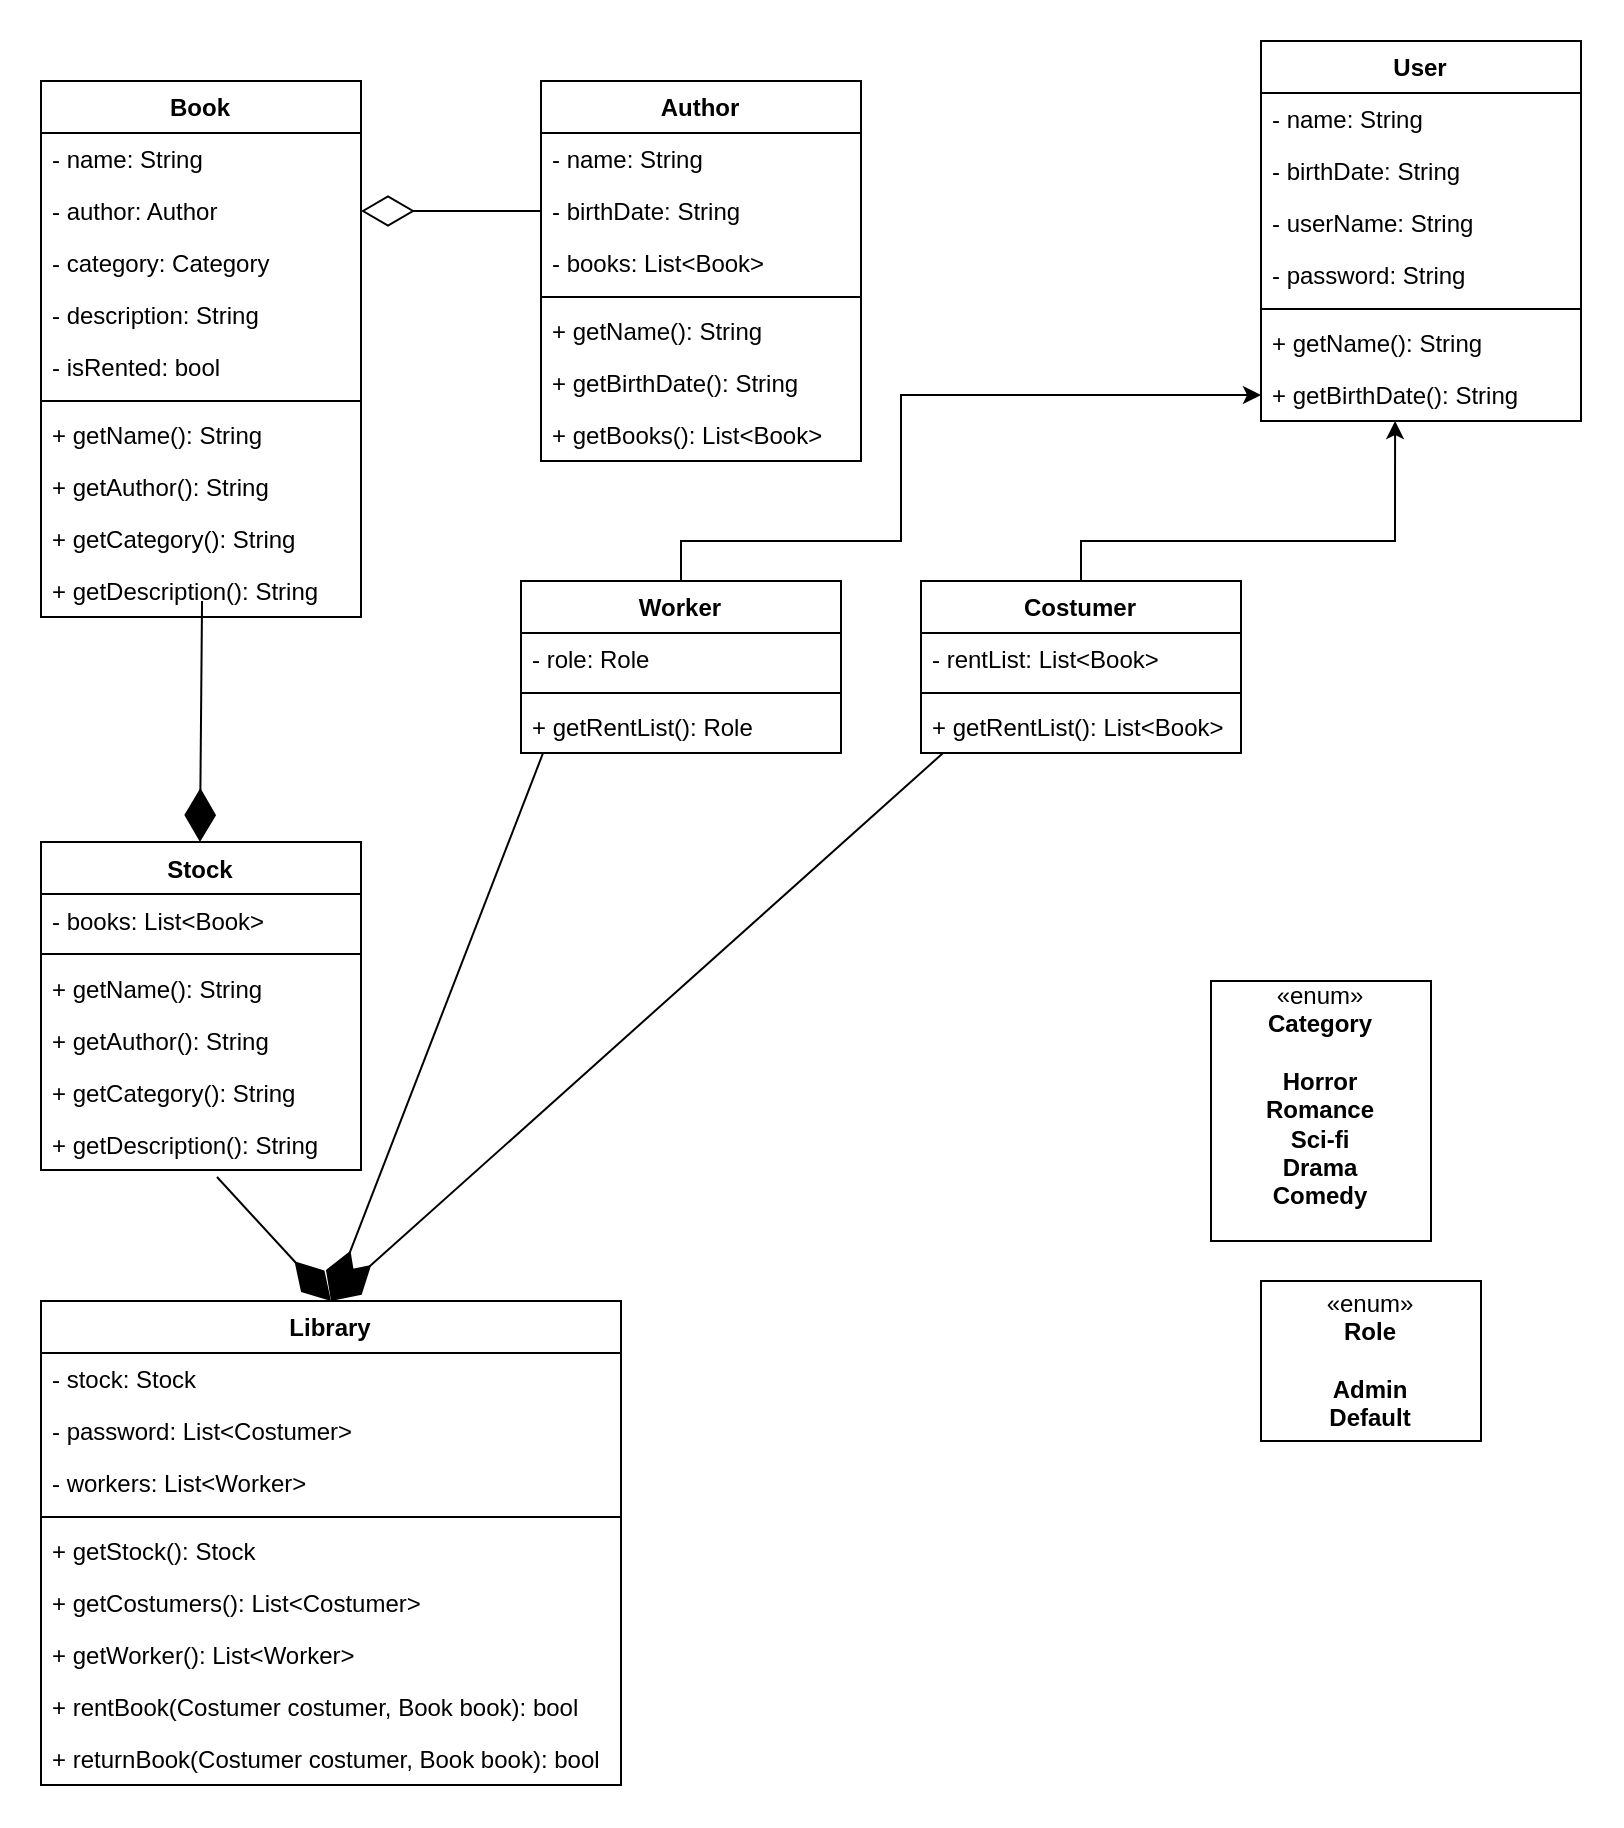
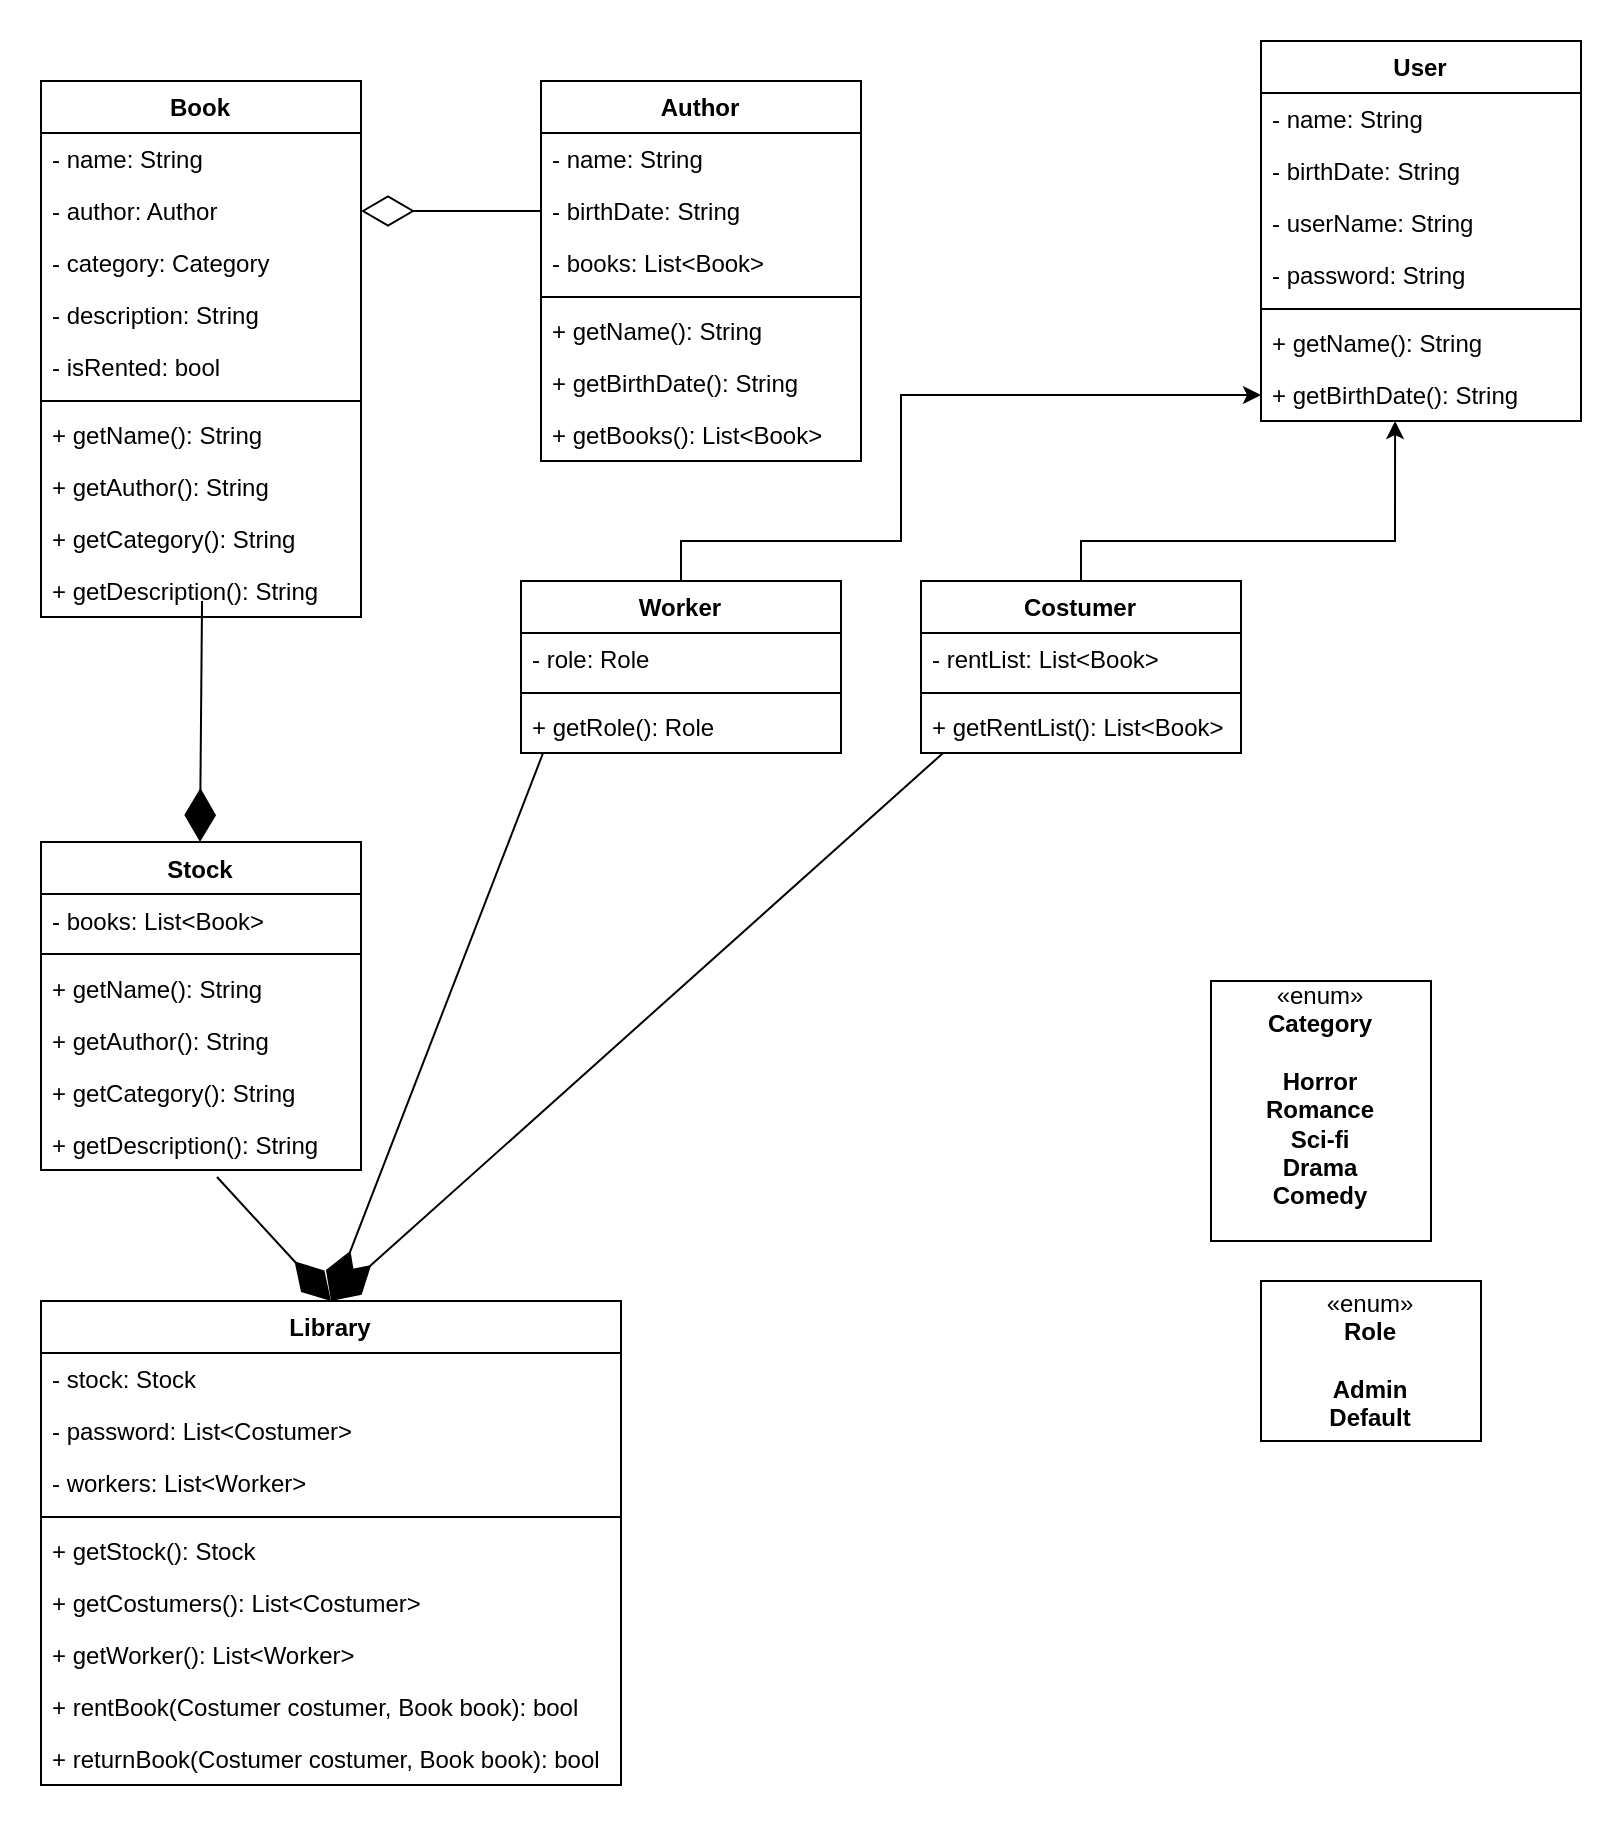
node "+ getRentList(): Role": label "+ getRentList(): Role" -> "+ getRole(): Role"
